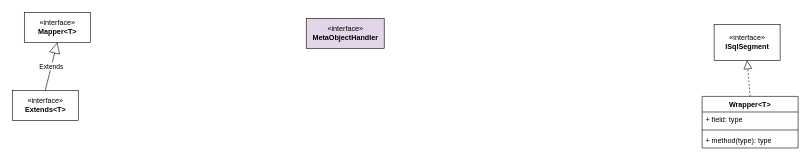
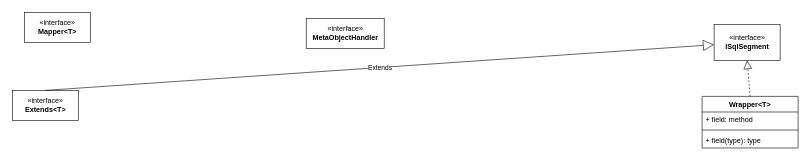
node "«interface» MetaObjectHandler": fillcolor #e1d5e7 -> #ffffff
edge "«interface» Extends<T>" -> "«interface» Mapper<T>": now "«interface» Extends<T>" -> "«interface» ISqlSegment"
node "+ field: type": label "+ field: type" -> "+ field: method"
node "+ method(type): type": label "+ method(type): type" -> "+ field(type): type"
